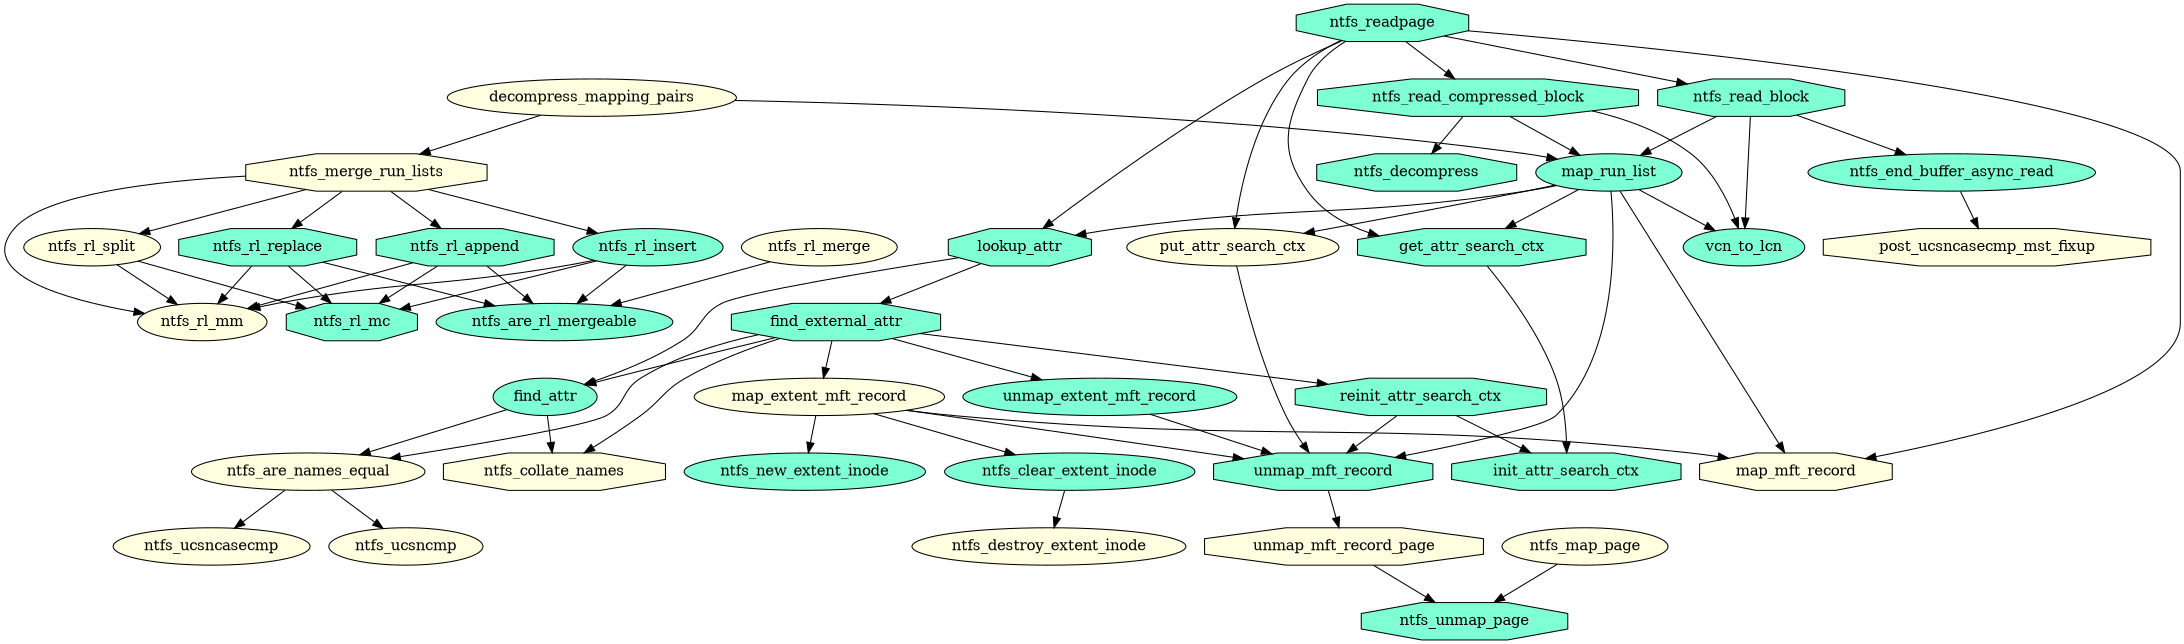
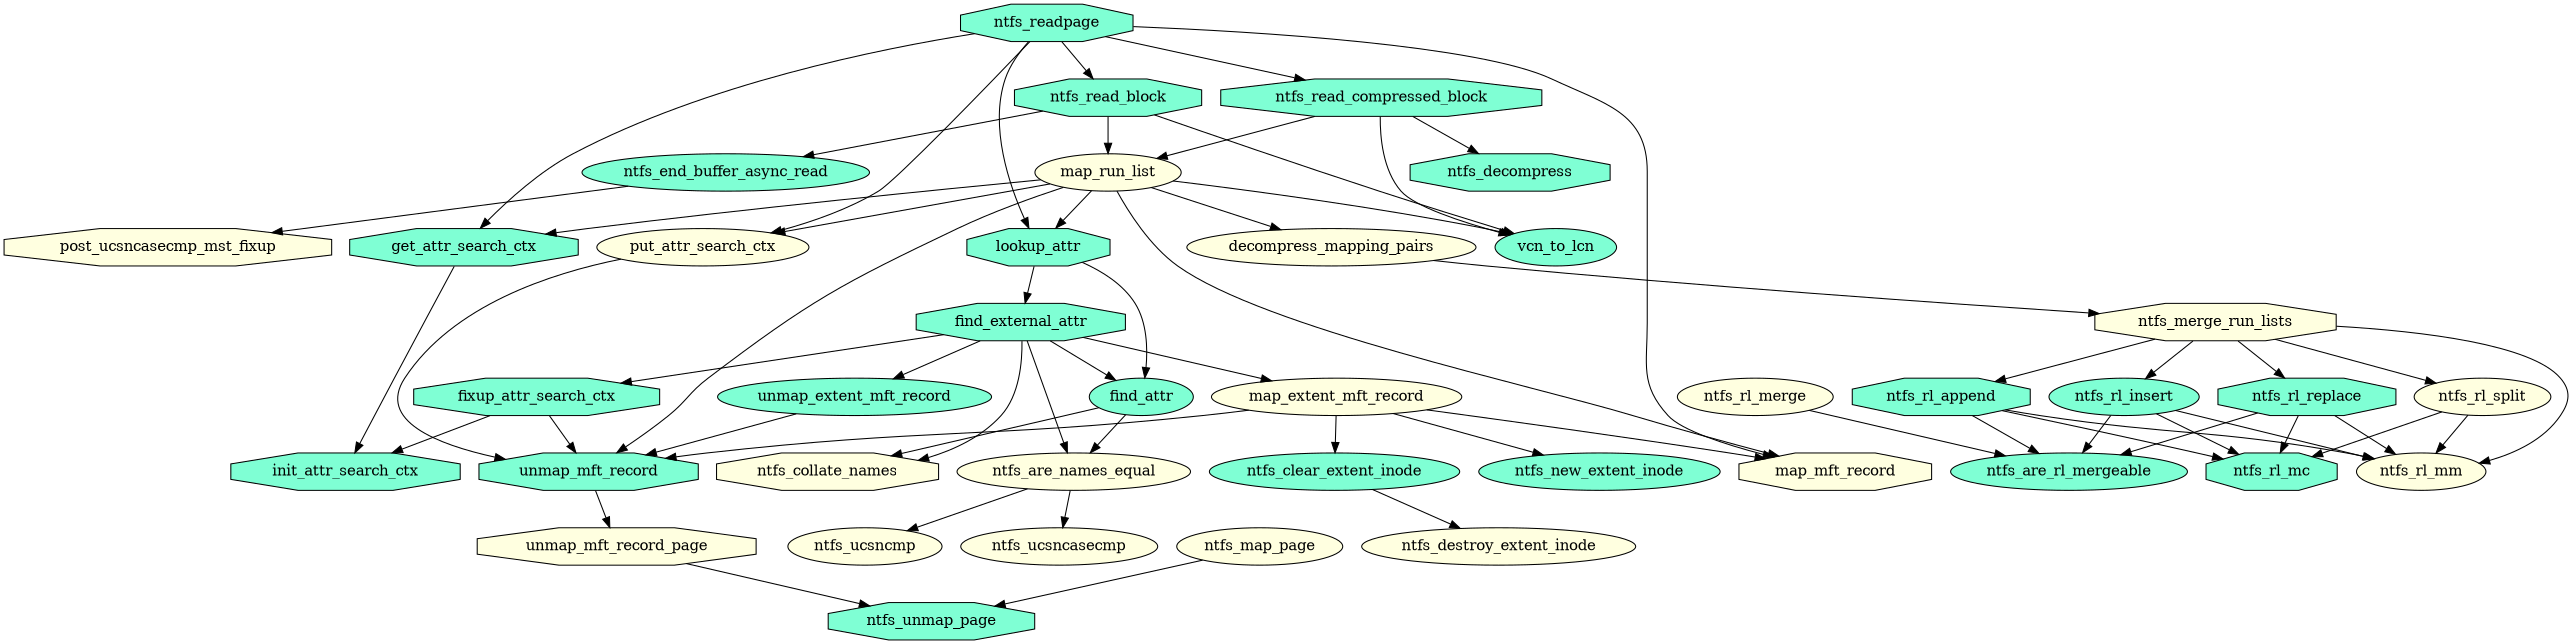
edge "decompress_mapping_pairs" -> "map_run_list": reversed
node "map_run_list": fillcolor aquamarine -> lightyellow
node "reinit_attr_search_ctx": label "reinit_attr_search_ctx" -> "fixup_attr_search_ctx"
